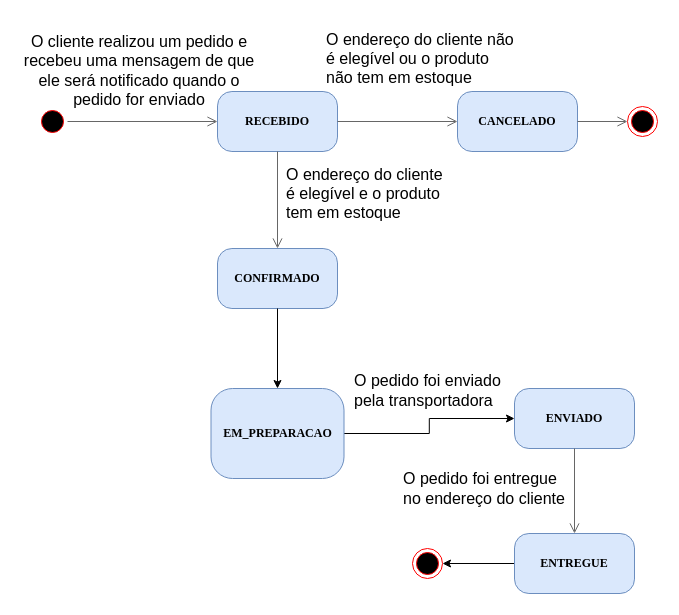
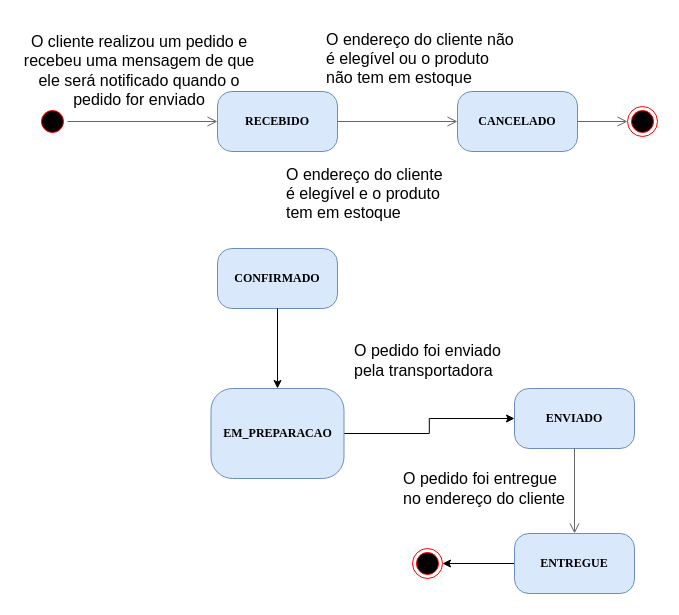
edge "RECEBIDO" -> "CONFIRMADO": removed
node "O pedido foi enviado pela transportadora": moved (433, 390) -> (433, 360)
